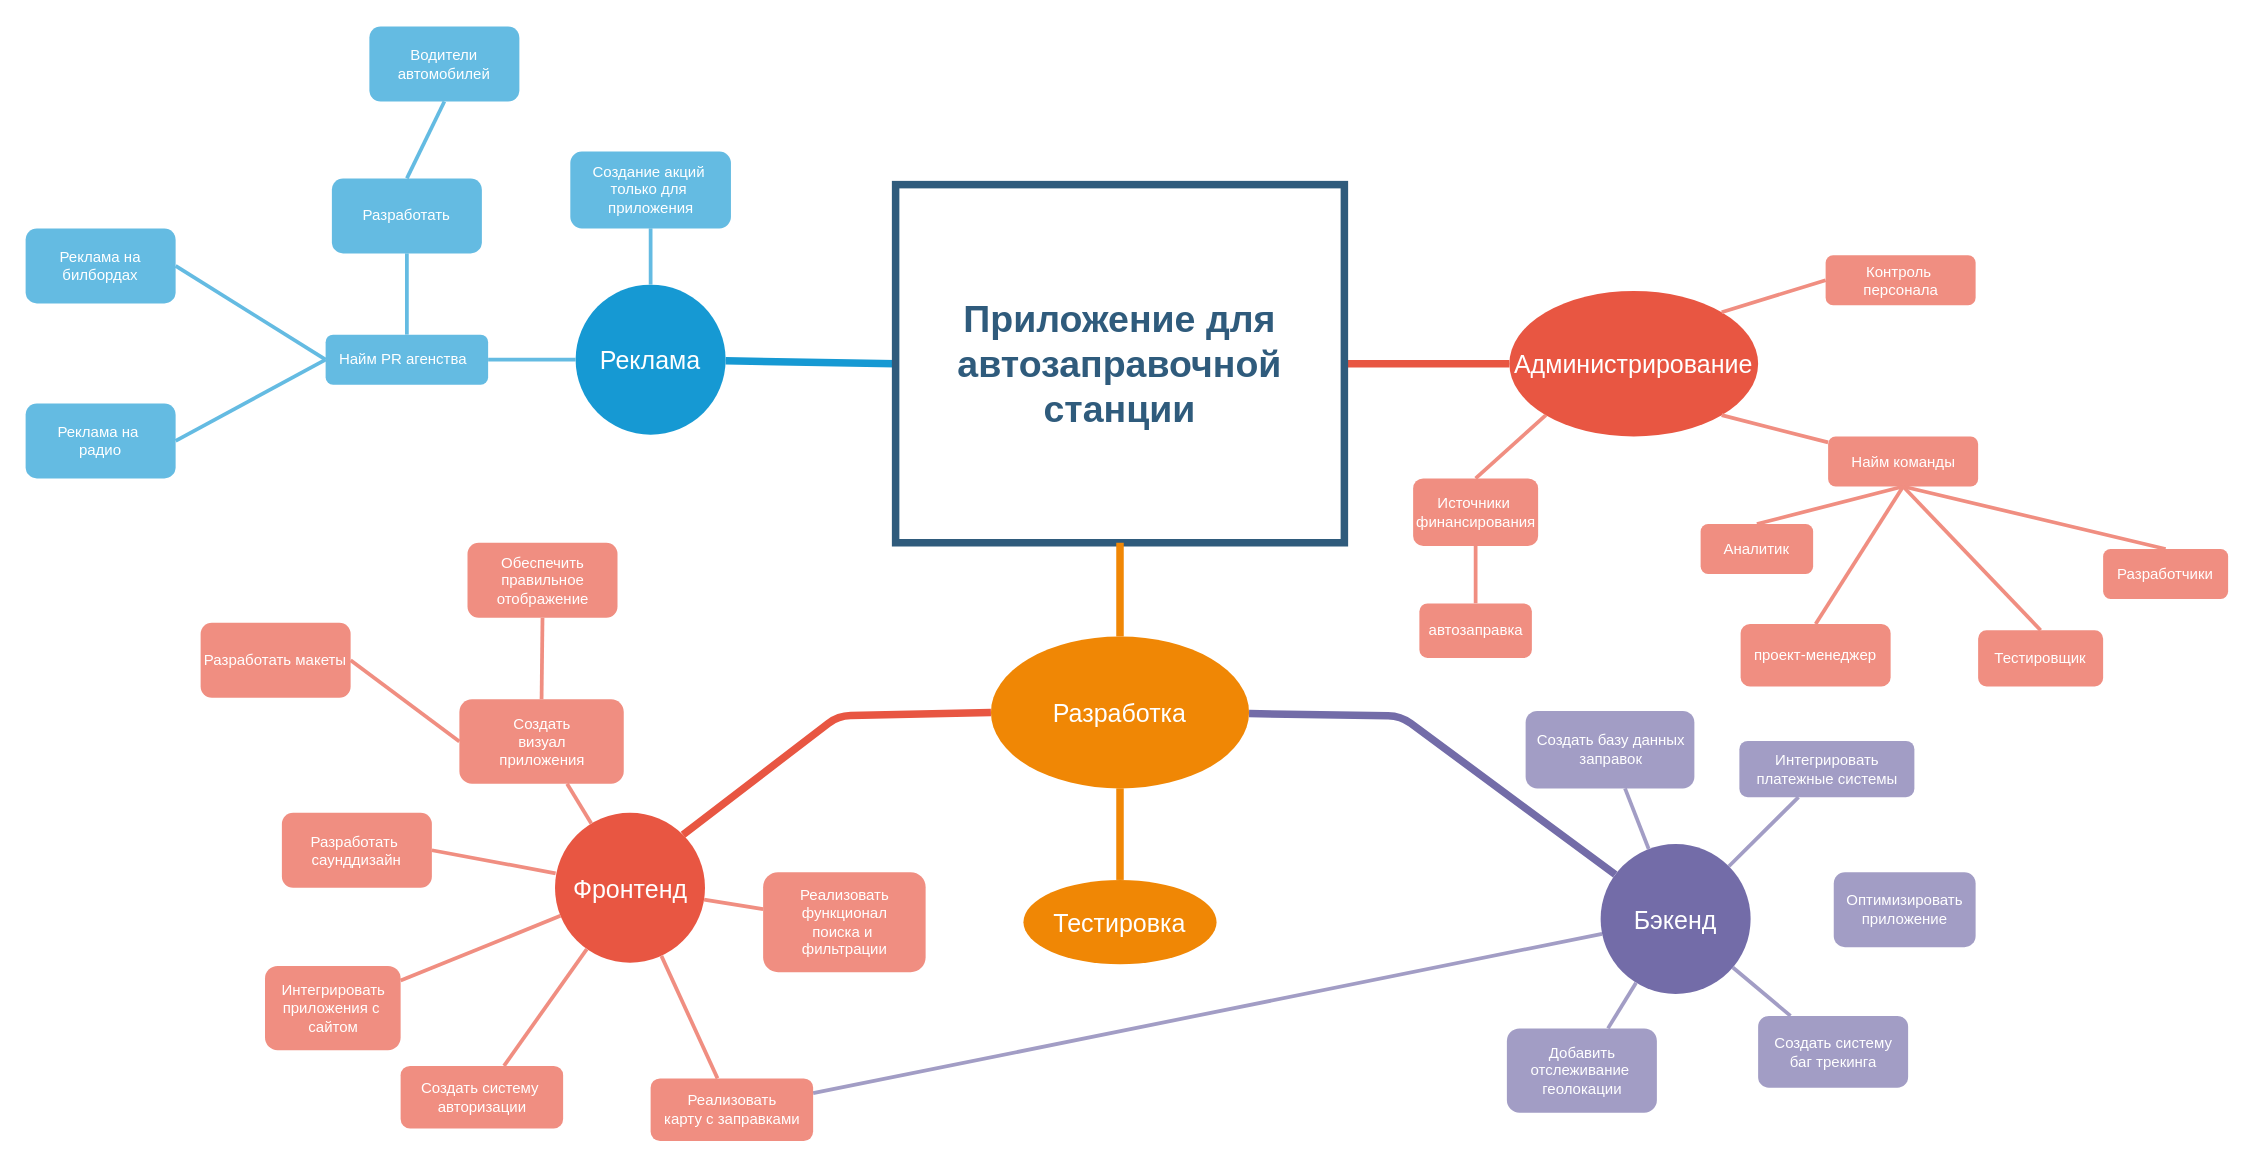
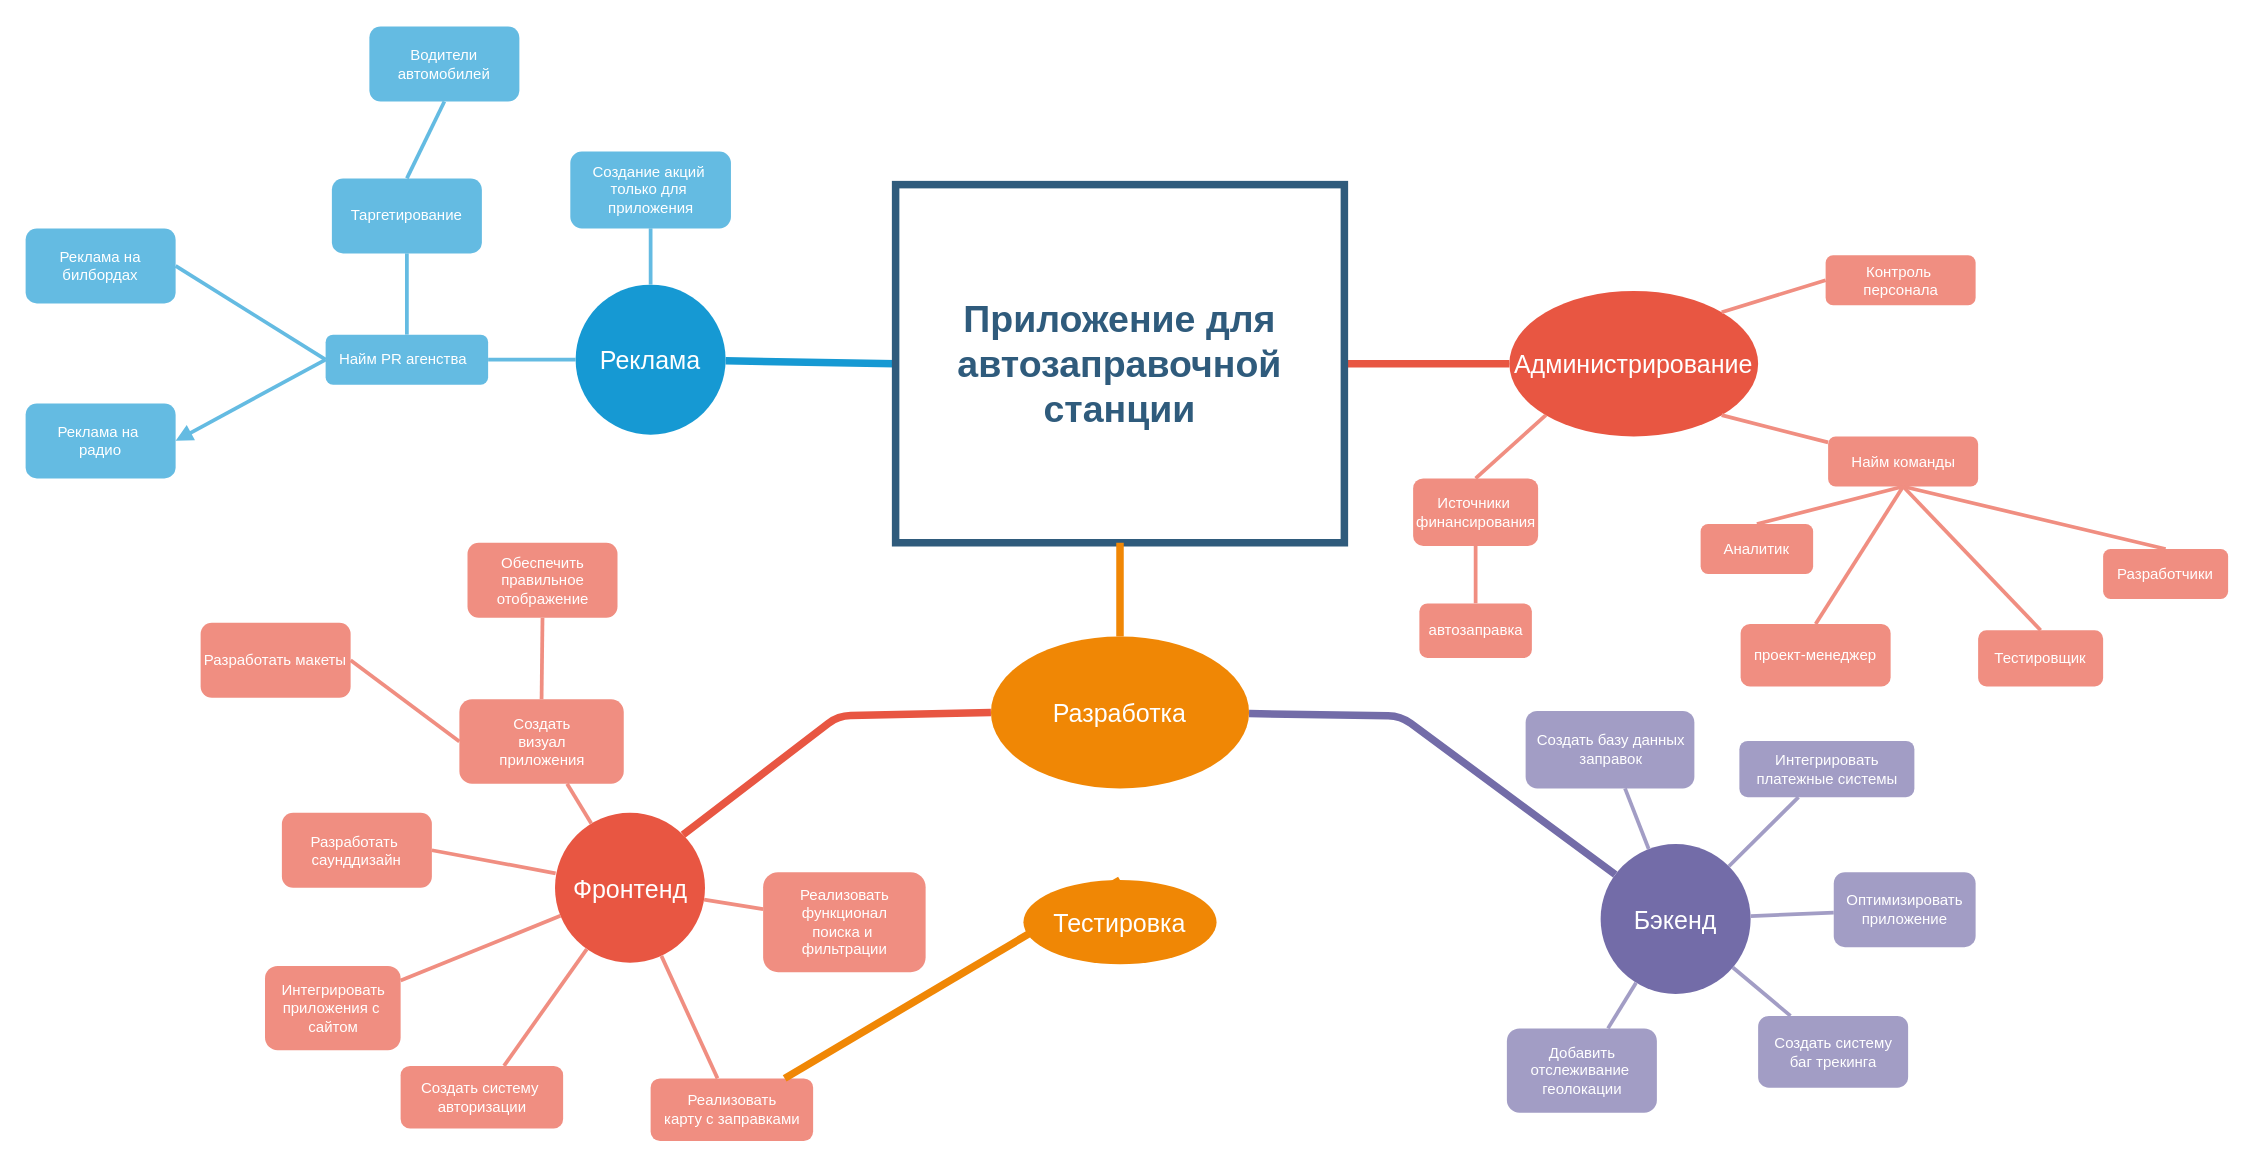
node "Разработать": label "Разработать" -> "Таргетирование"
edge "Найм PR агенства" -- "Реклама на радио": arrowhead none -> block
edge "Разработка" -- "Тестировка": now "Реализовать карту с заправками" -- "Тестировка"
edge "Бэкенд" -- "Реализовать карту с заправками": now "Бэкенд" -- "Оптимизировать приложение"
